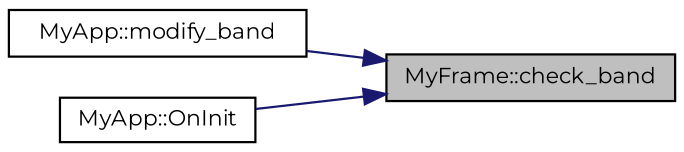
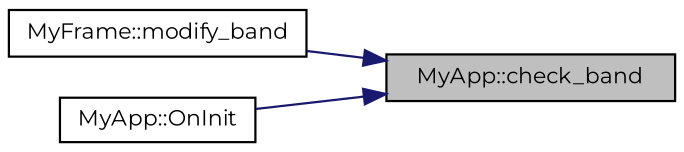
node "MyApp::modify_band": label "MyApp::modify_band" -> "MyFrame::modify_band"
node "MyFrame::check_band": label "MyFrame::check_band" -> "MyApp::check_band"
